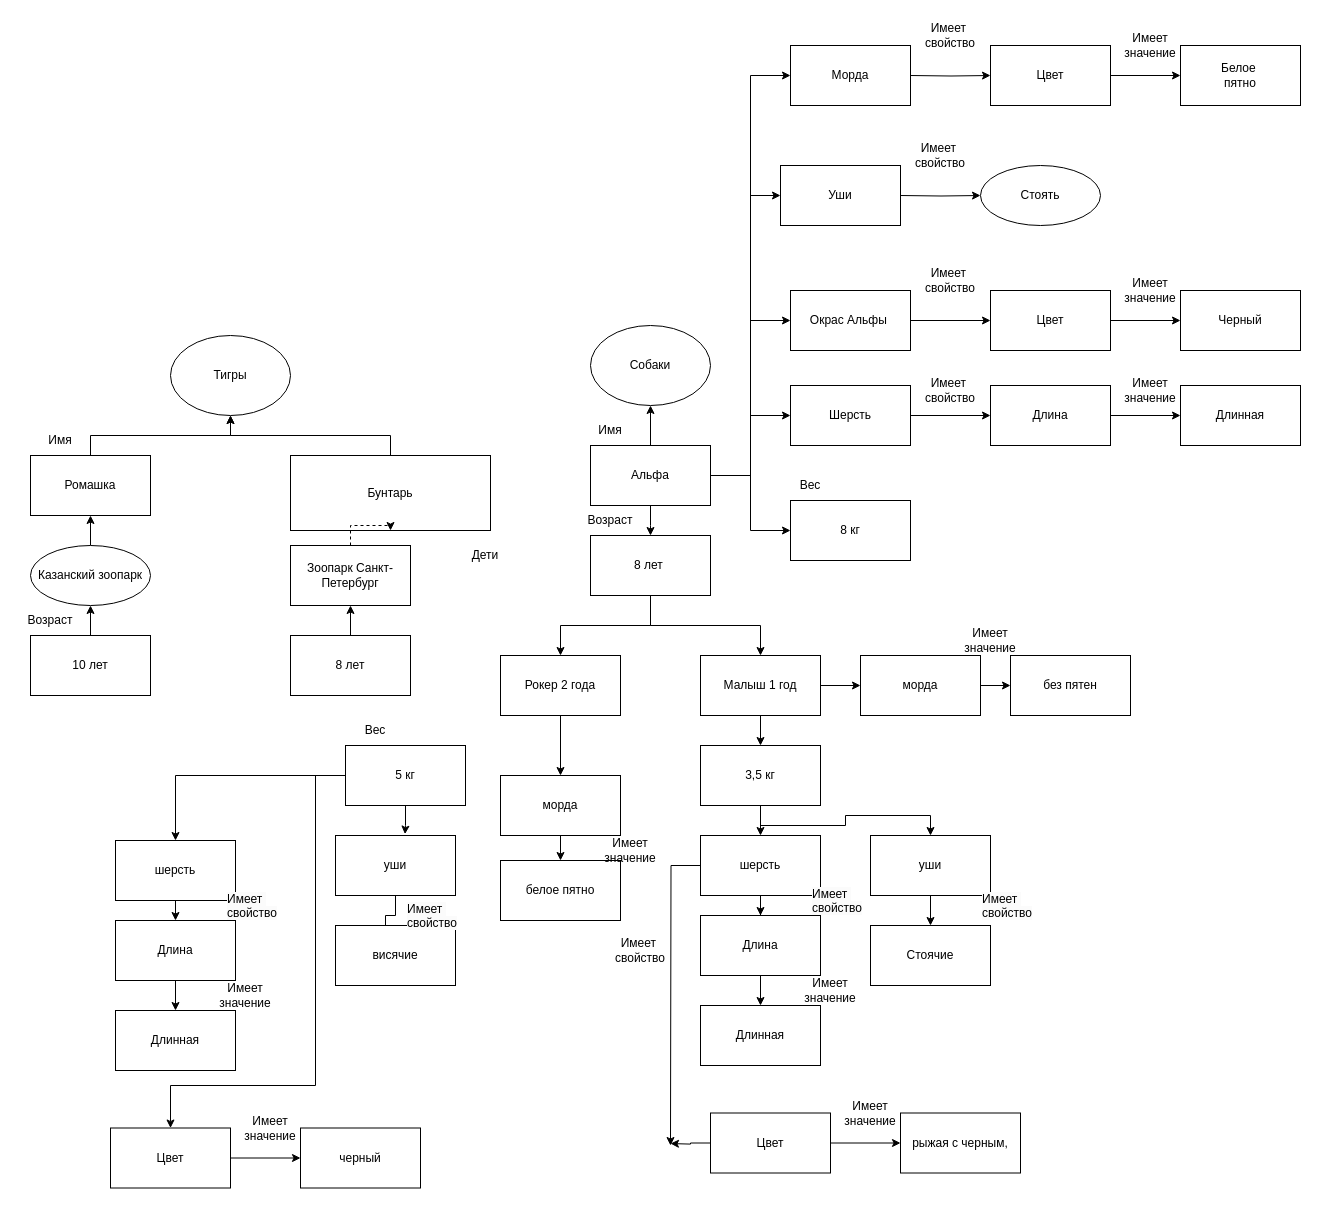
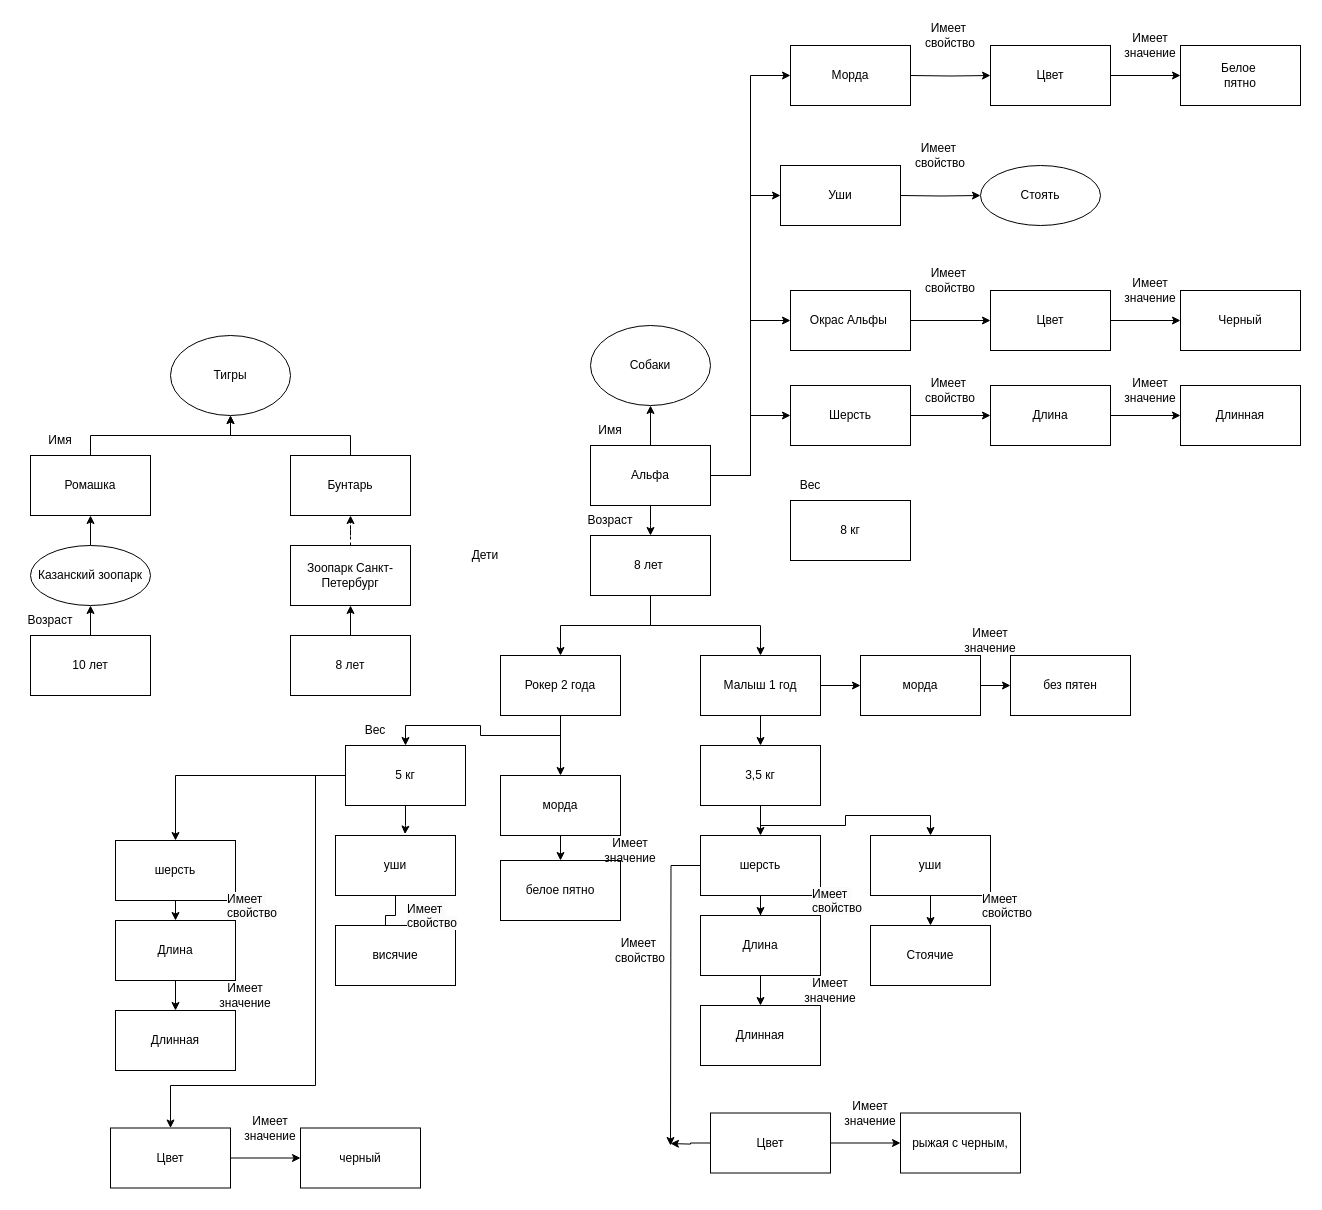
node "Бунтарь": size 200x75 -> 120x60
edge "Альфа" -> "8 кг": removed
edge "Рокер 2 года" -> "5 кг": added
